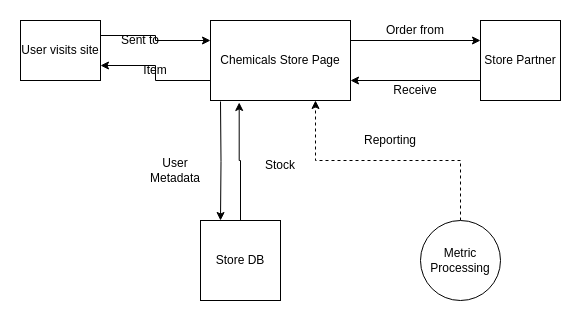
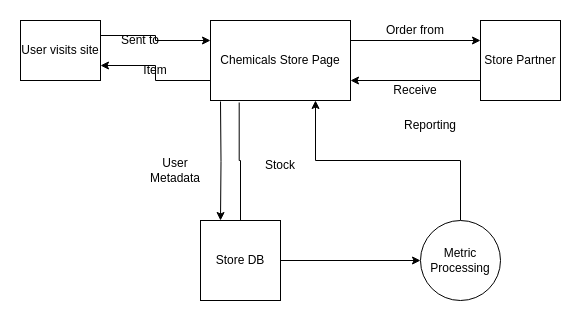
edge "Store DB" -> "Chemicals Store Page": arrowhead classic -> none
node "Reporting": moved (391, 141) -> (431, 126)
edge "Metric Processing" -> "Chemicals Store Page": style dashed -> solid
edge "Store DB" -> "Metric Processing": added
